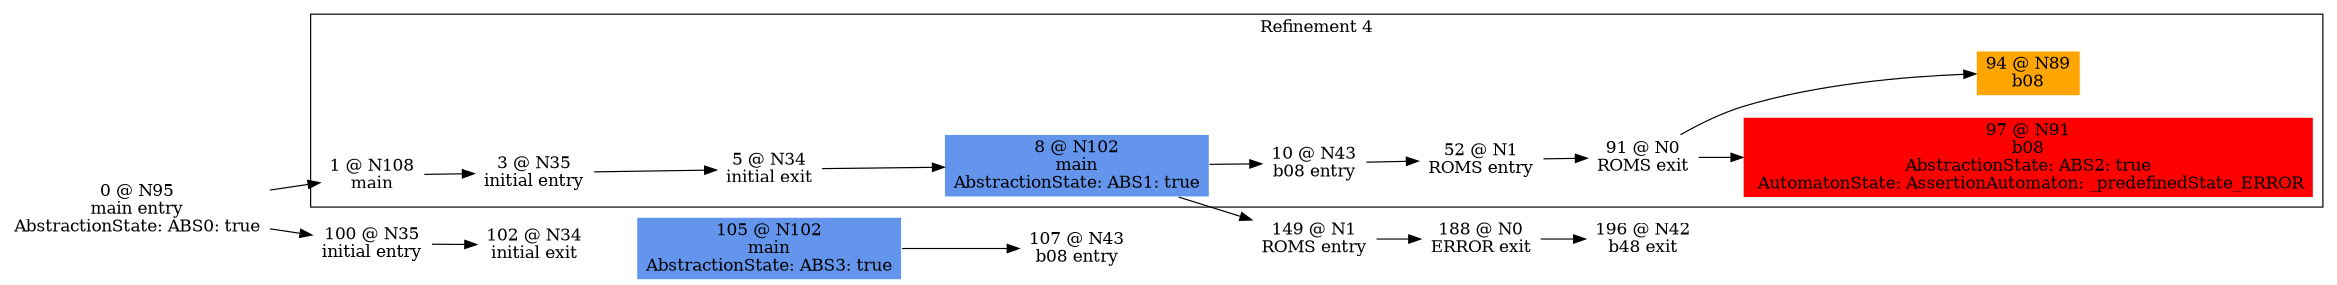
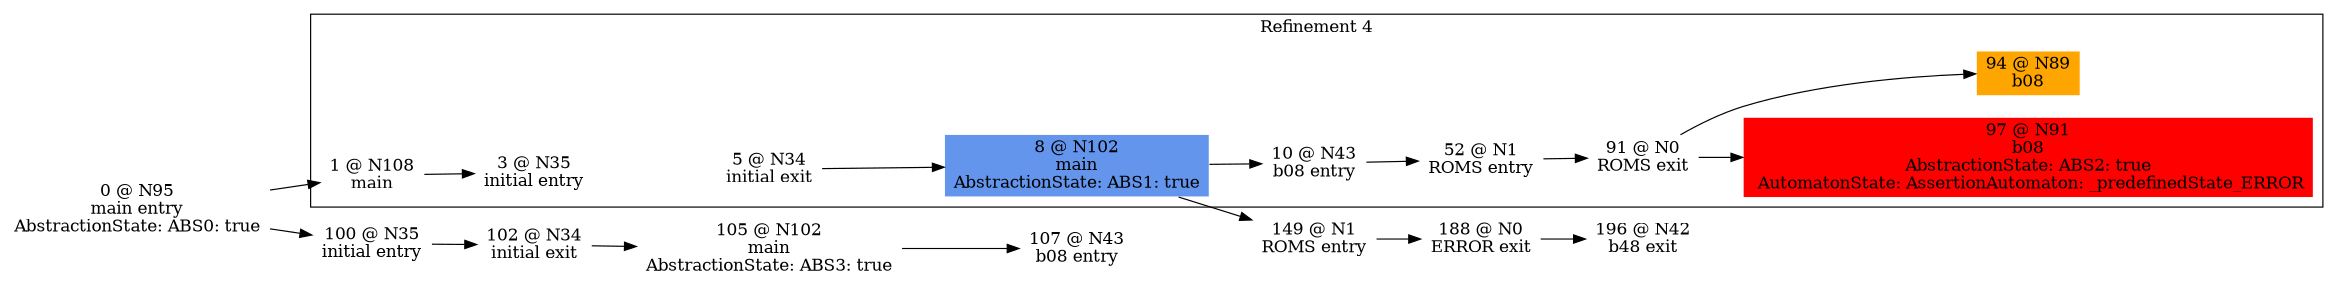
edge "3 @ N35 initial entry" -> "5 @ N34 initial exit": removed
edge "102 @ N34 initial exit" -> "105 @ N102 main AbstractionState: ABS3: true": added
node "105 @ N102 main AbstractionState: ABS3: true": fillcolor cornflowerblue -> white
